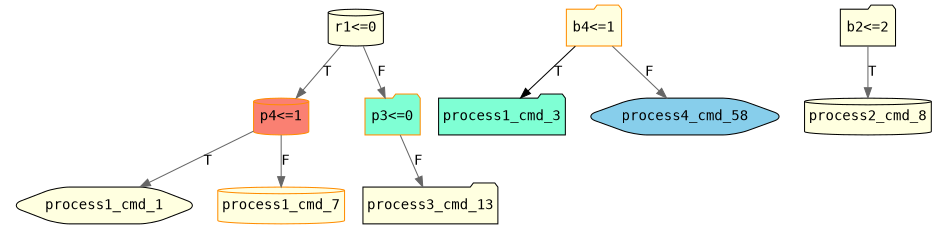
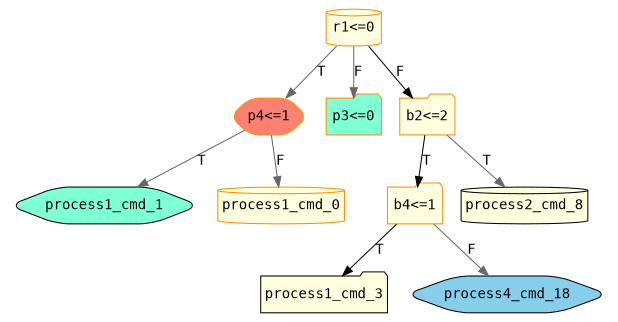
node "r1<=0": color black -> darkorange
node "b2<=2": color black -> darkorange
edge "r1<=0" -> "b2<=2": added, label "F"
node "p4<=1": shape cylinder -> hexagon
node "process1_cmd_3": fillcolor aquamarine -> lightyellow
node "process4_cmd_58": label "process4_cmd_58" -> "process4_cmd_18"
edge "b2<=2" -> "b4<=1": added, label "T"
node "process1_cmd_1": fillcolor lightyellow -> aquamarine
node "process1_cmd_7": label "process1_cmd_7" -> "process1_cmd_0"
node "process3_cmd_13": removed
